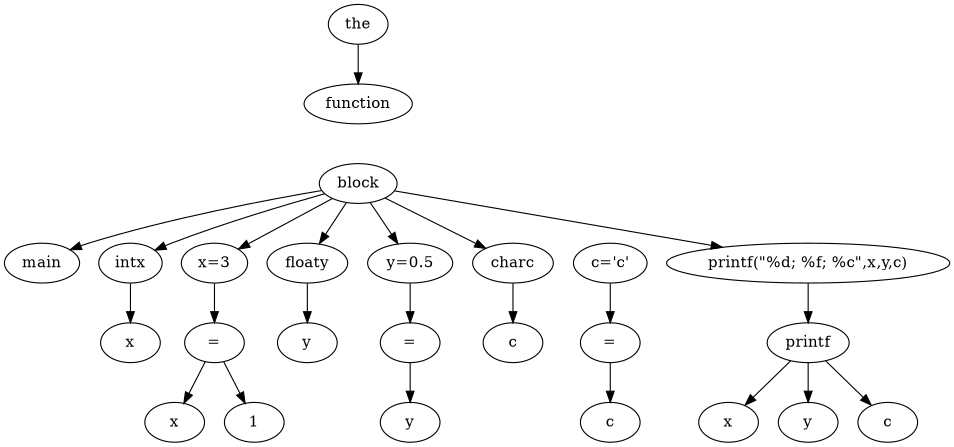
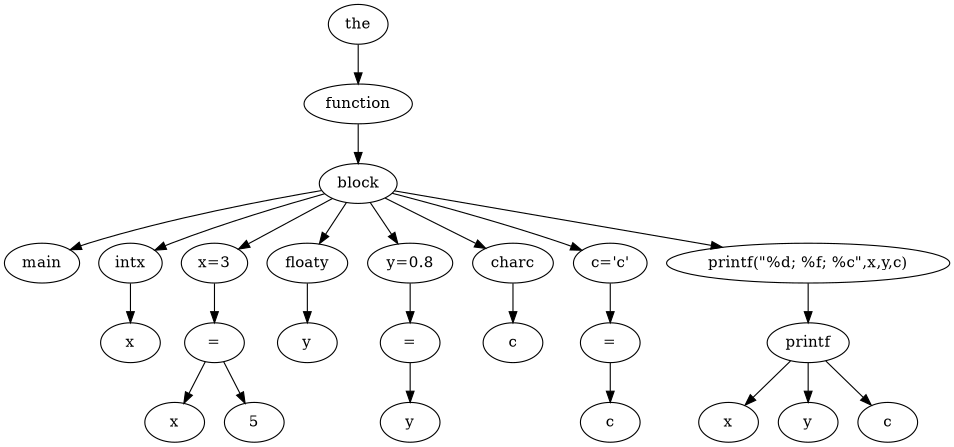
edge "function" -> "block": added
edge "block" -> "c='c'": added
node "y=0.5": label "y=0.5" -> "y=0.8"
node "1": label "1" -> "5"
